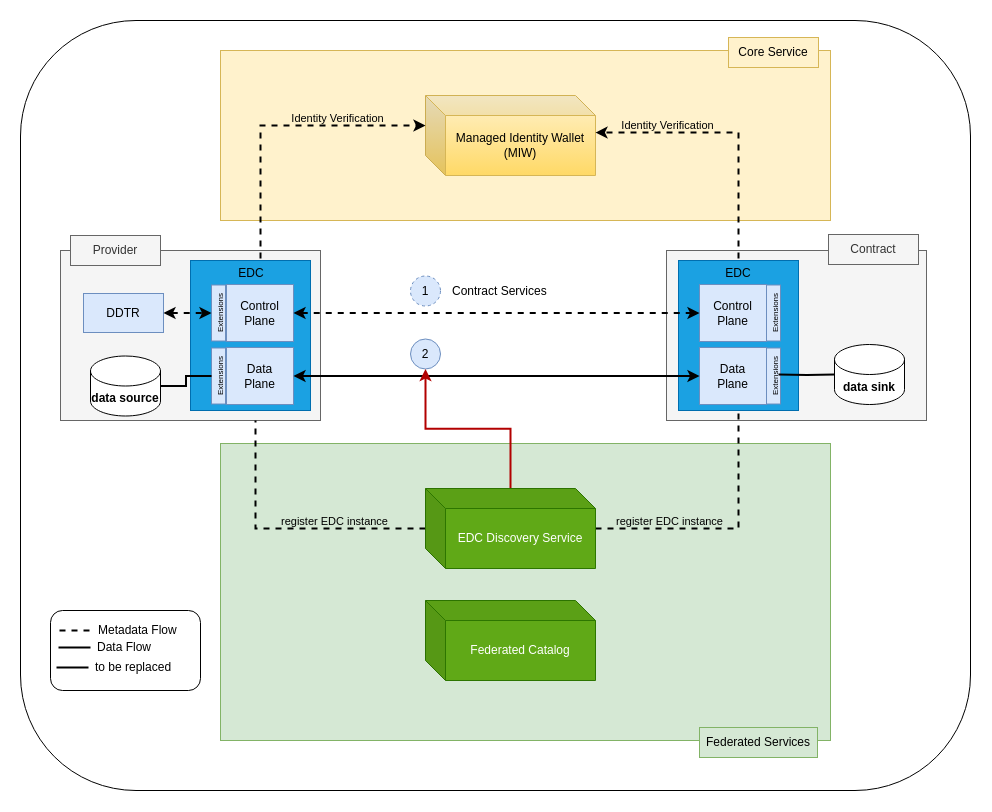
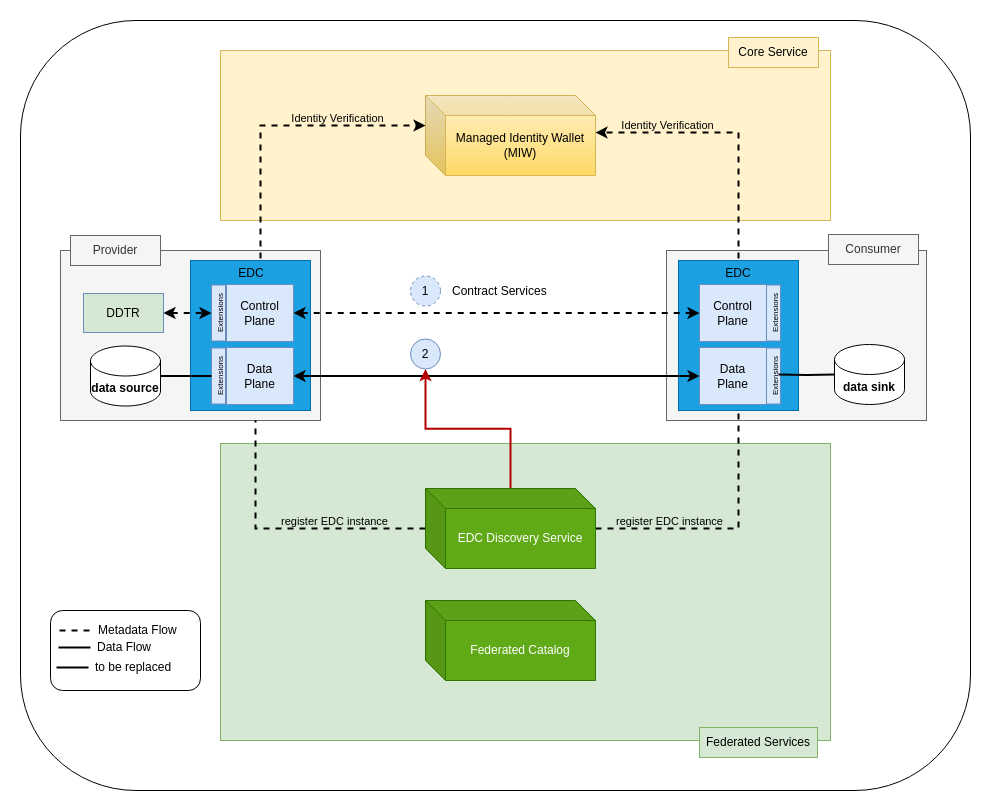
node "Contract": label "Contract" -> "Consumer"
node "DDTR": fillcolor #dae8fc -> #d5e8d4
node "data source": moved (126, 386) -> (126, 376)
